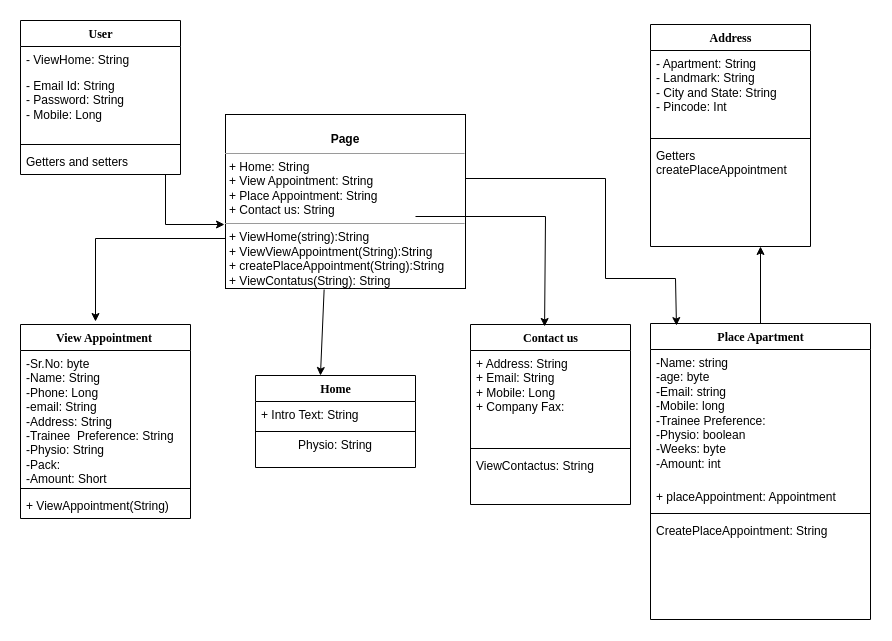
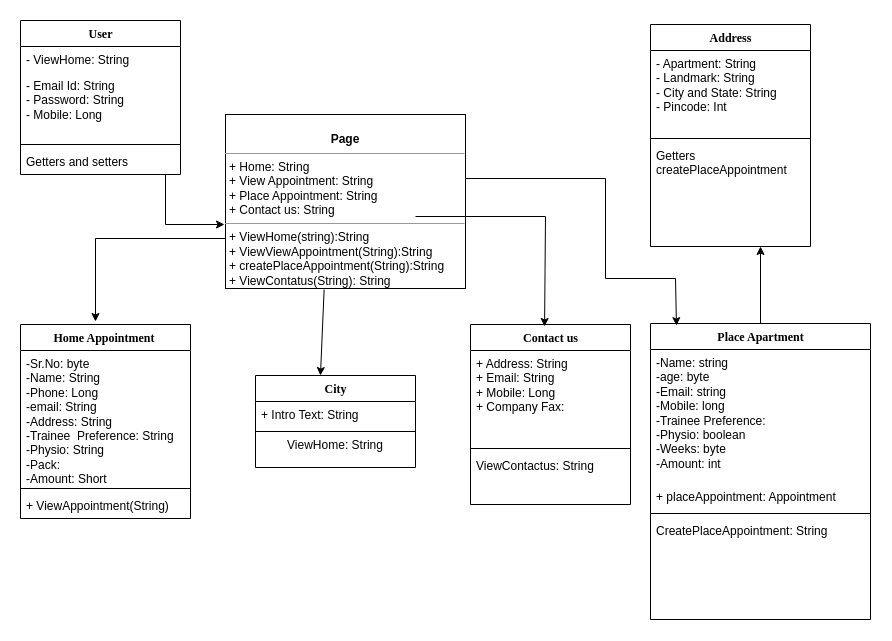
node "View Appointment": label "View Appointment" -> "Home Appointment"
node "Home": label "Home" -> "City"
node "Physio: String": label "Physio: String" -> "ViewHome: String"
